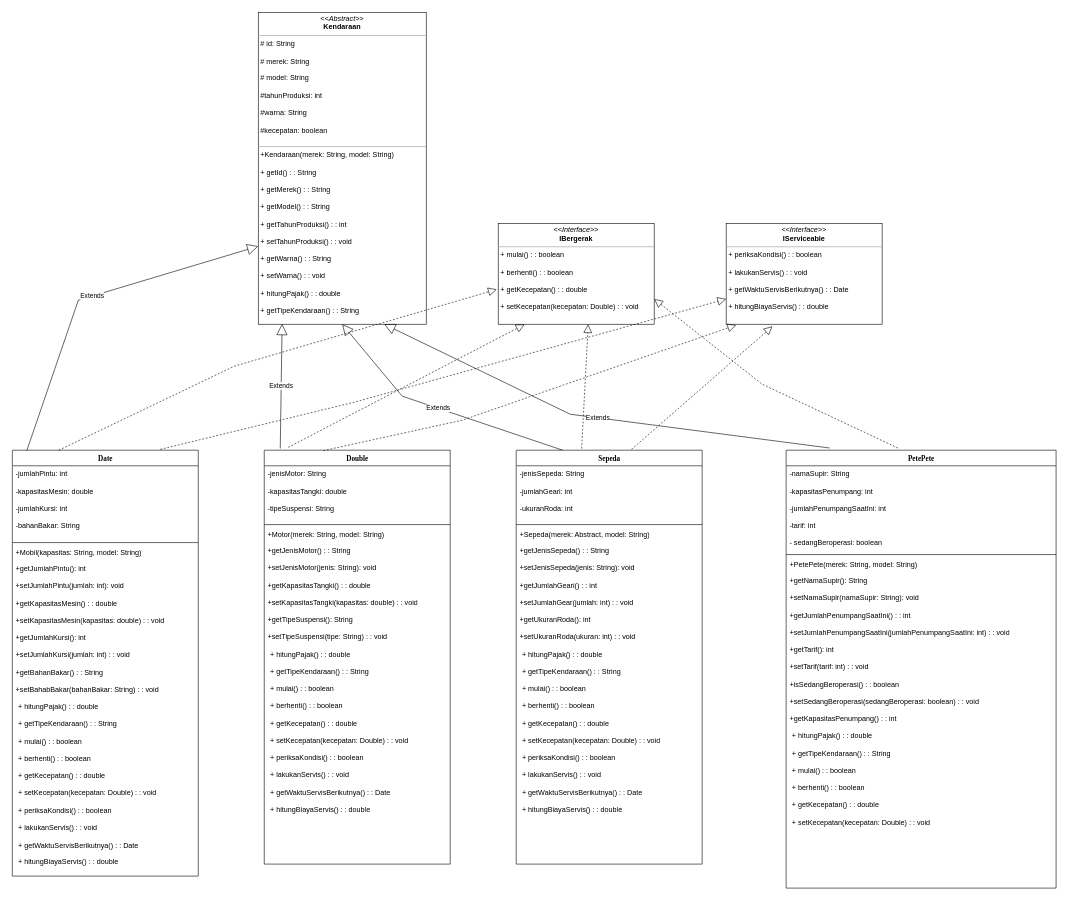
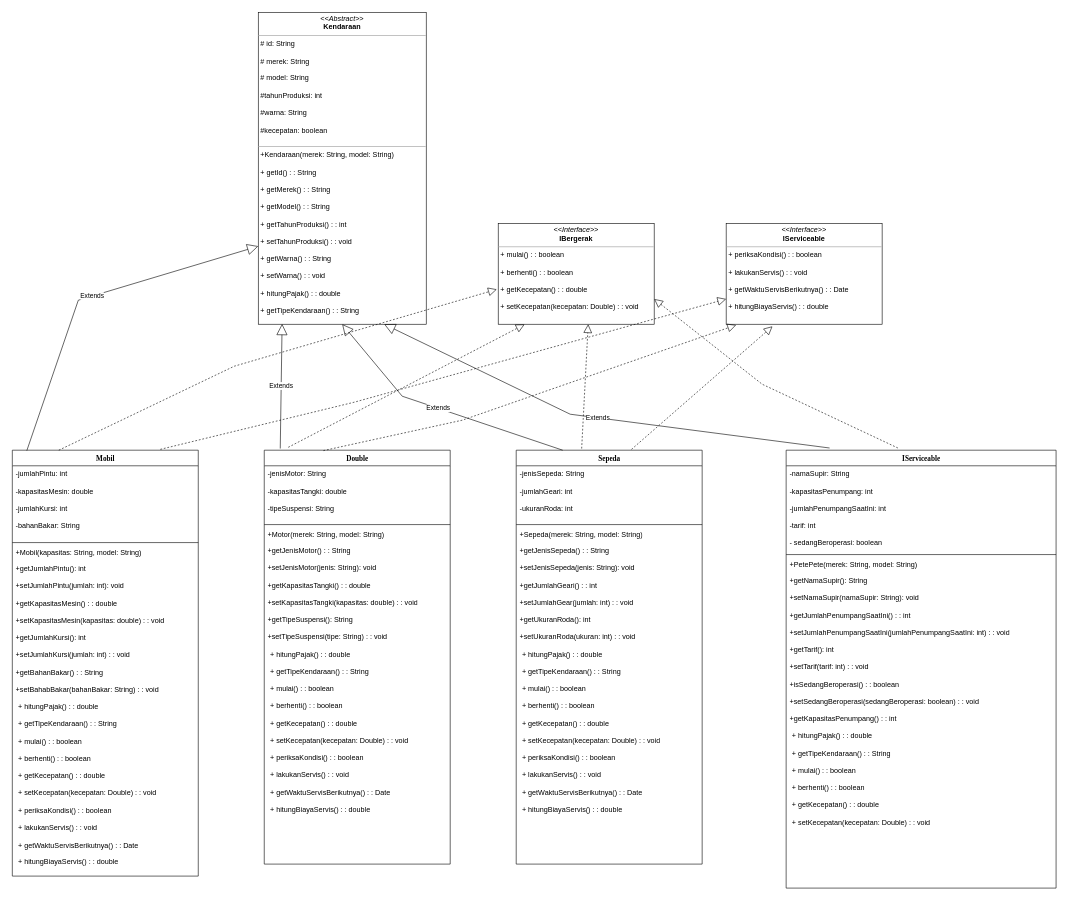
node "Date": label "Date" -> "Mobil"
node "PetePete": label "PetePete" -> "IServiceable"
node "+Sepeda(merek: Abstract, model: String)": label "+Sepeda(merek: Abstract, model: String)" -> "+Sepeda(merek: String, model: String)"
